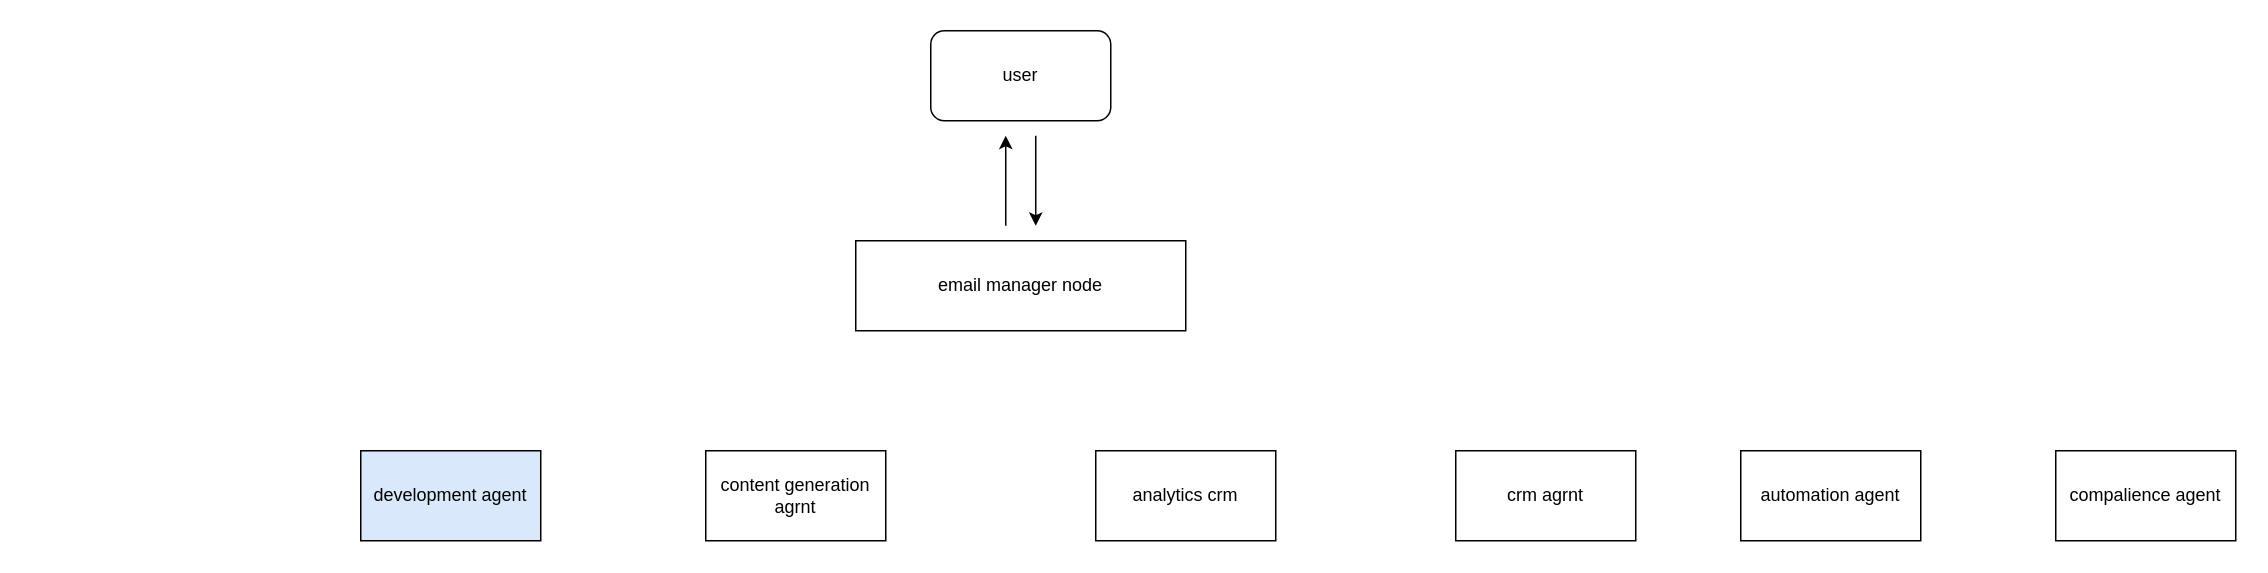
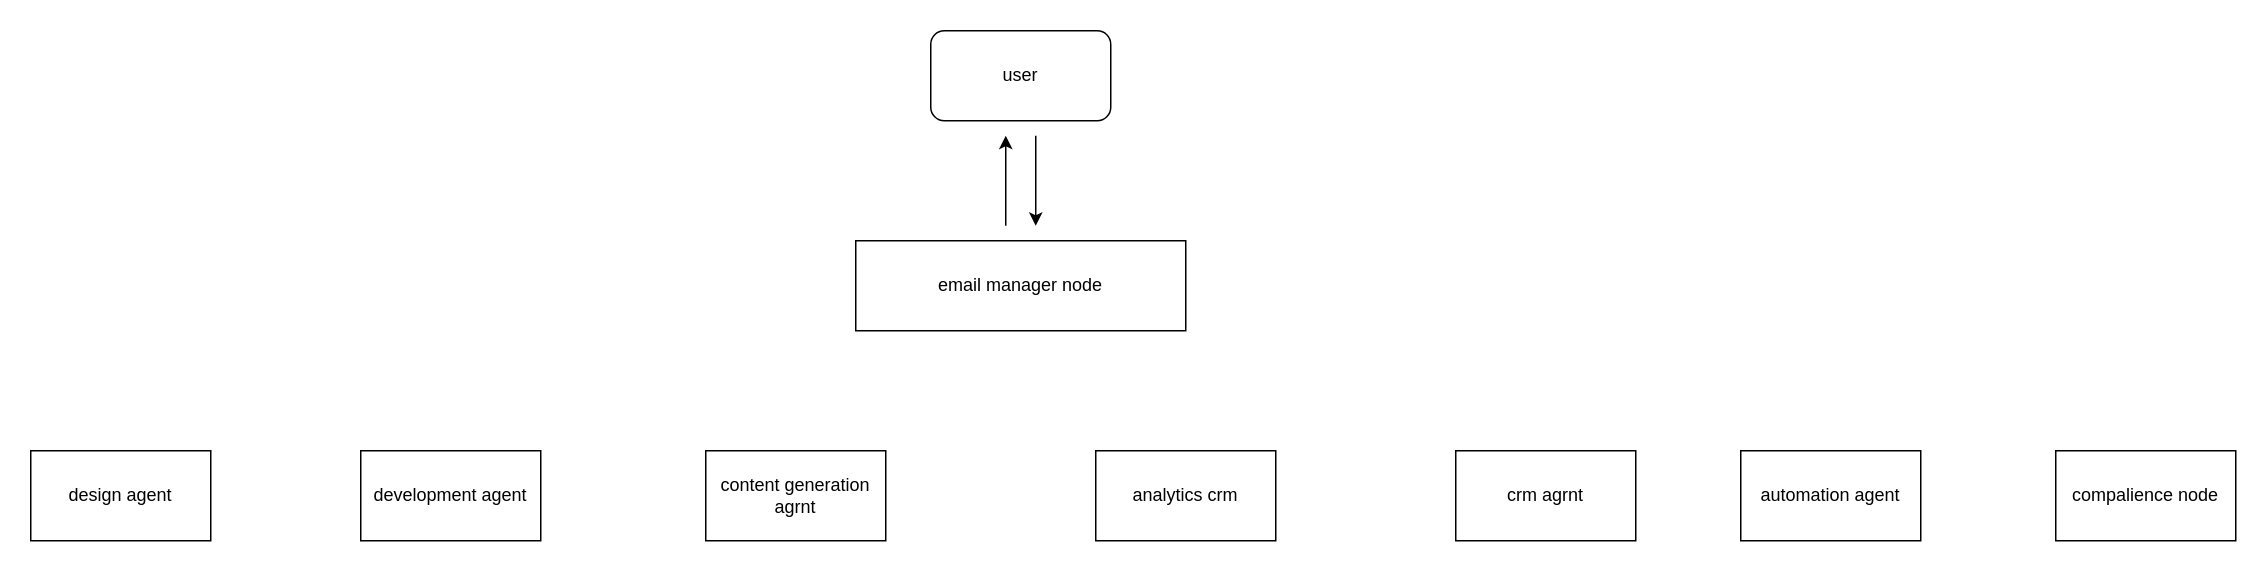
node "design agent": added
node "development agent": fillcolor #dae8fc -> #ffffff
node "compalience agent": label "compalience agent" -> "compalience node"
